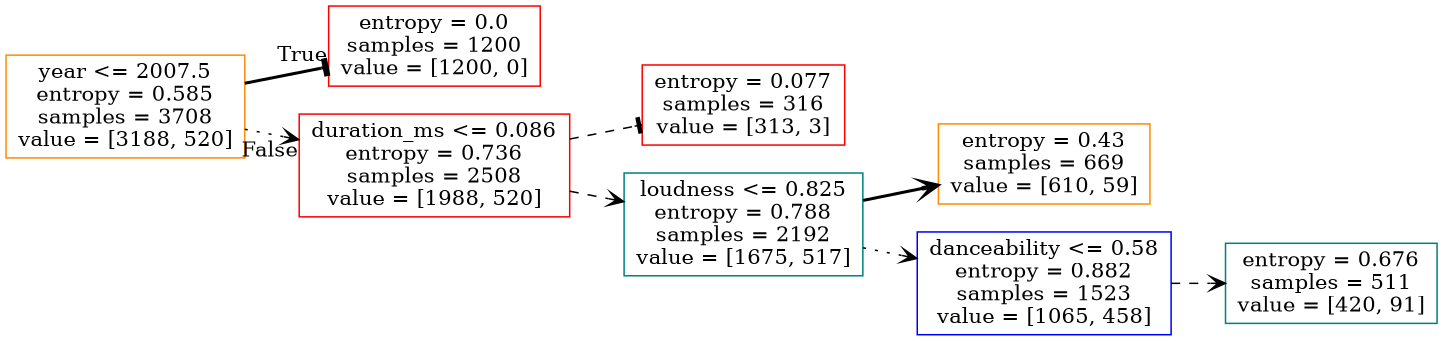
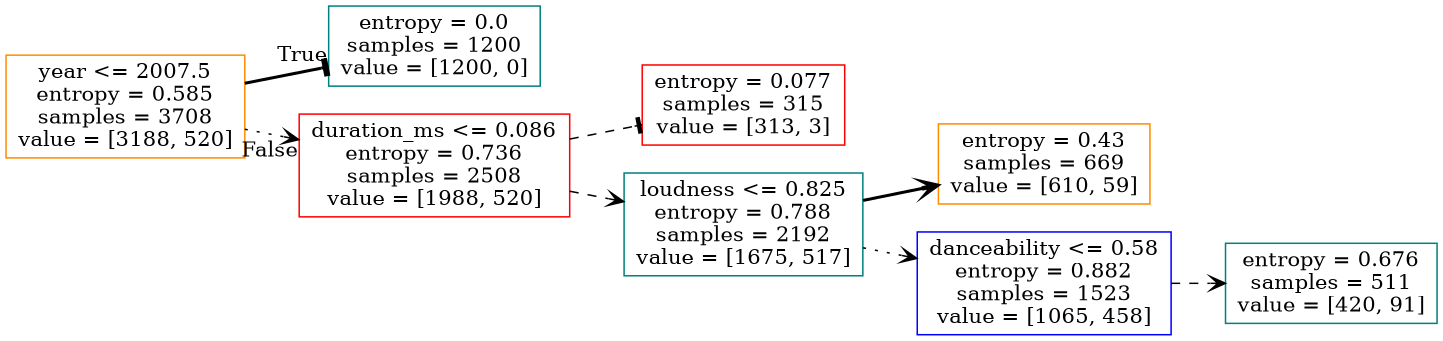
node "entropy = 0.0 samples = 1200 value = [1200, 0]": color red -> teal
node "entropy = 0.077 samples = 316 value = [313, 3]": label "entropy = 0.077 samples = 316 value = [313, 3]" -> "entropy = 0.077 samples = 315 value = [313, 3]"
